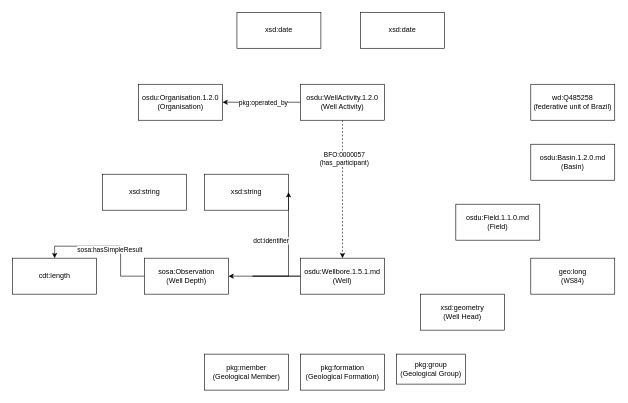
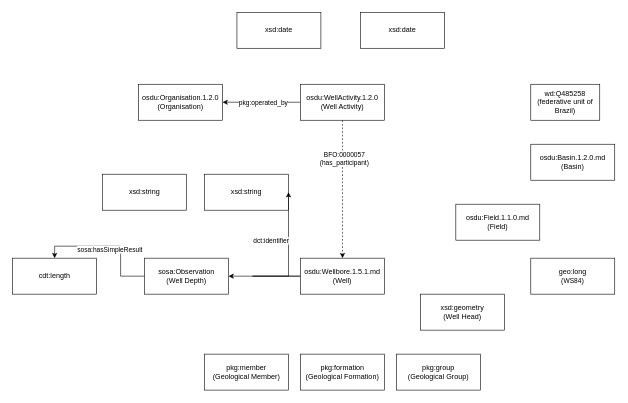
node "wd:Q485258 (federative unit of Brazil)": size 84x36 -> 69x36
node "pkg:group (Geological Group)": size 69x30 -> 84x36
